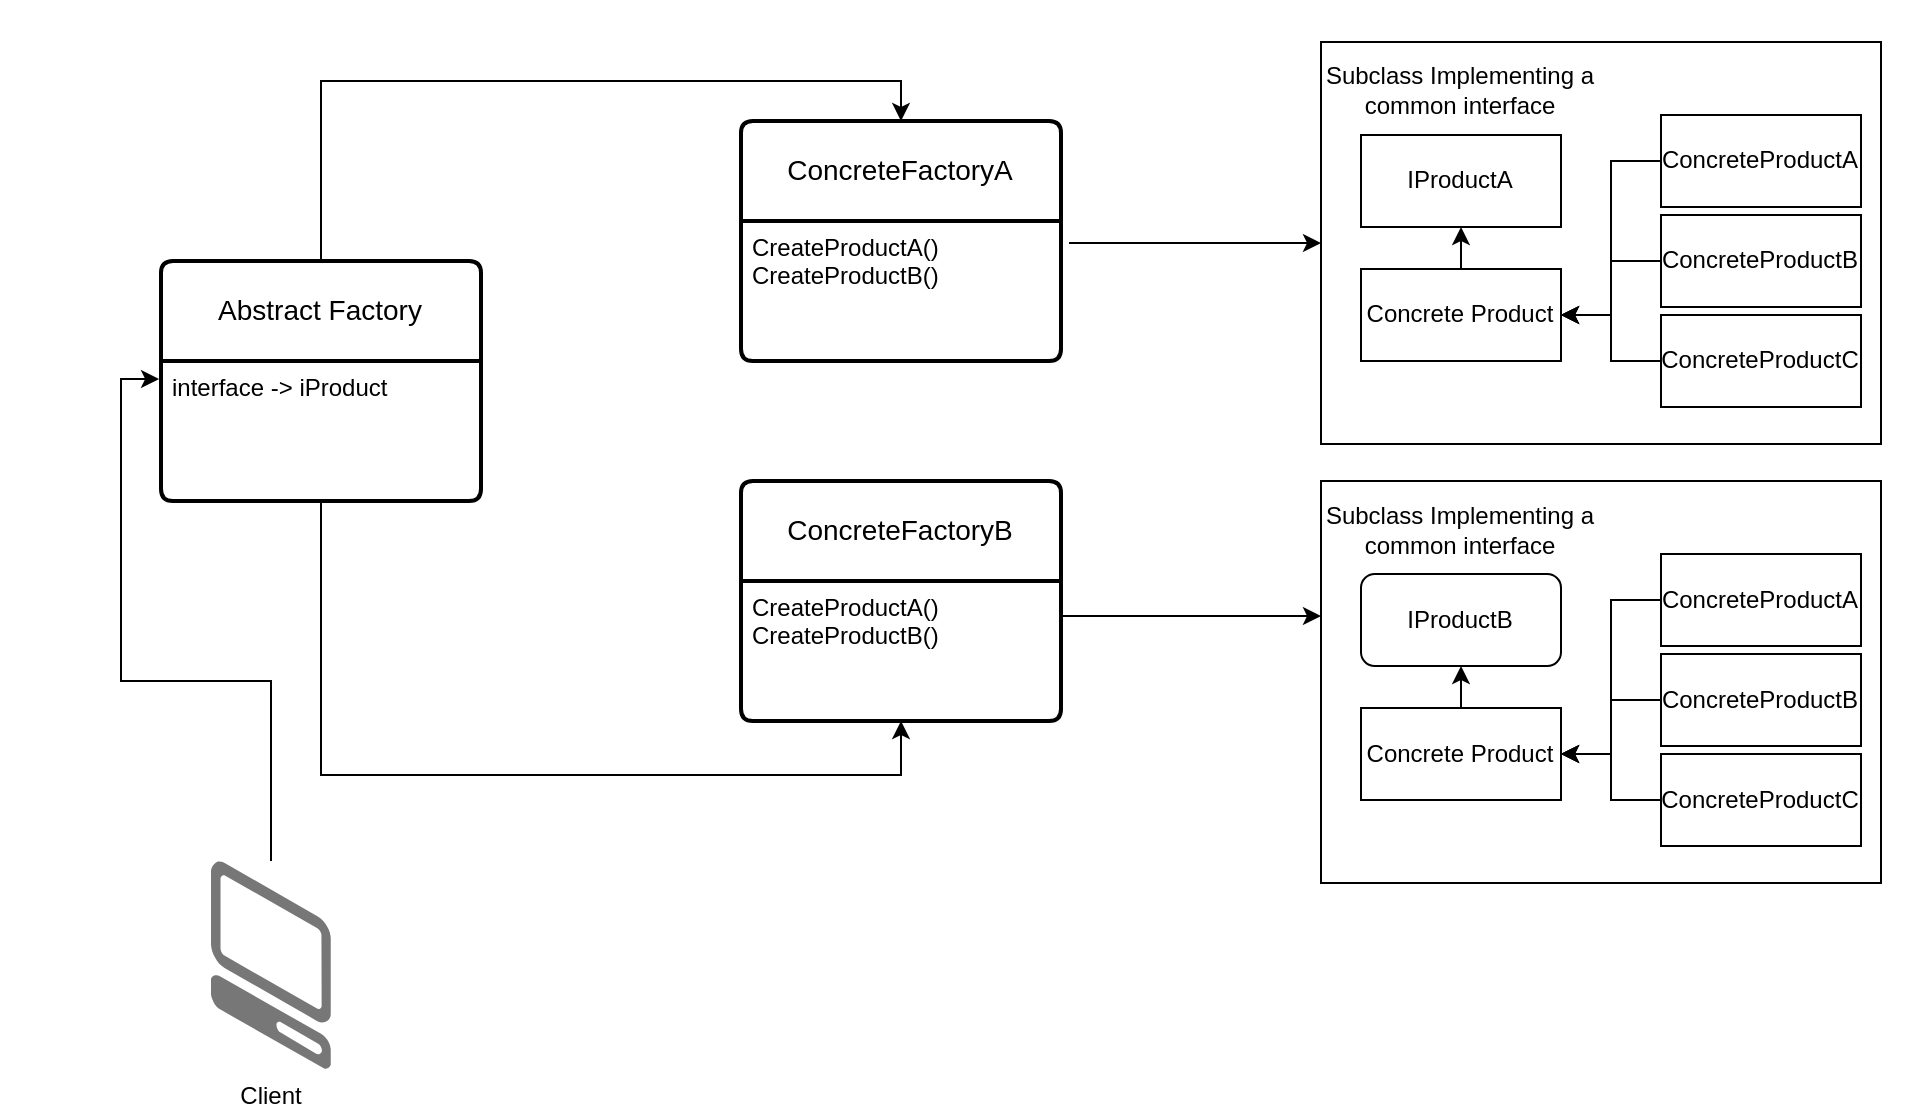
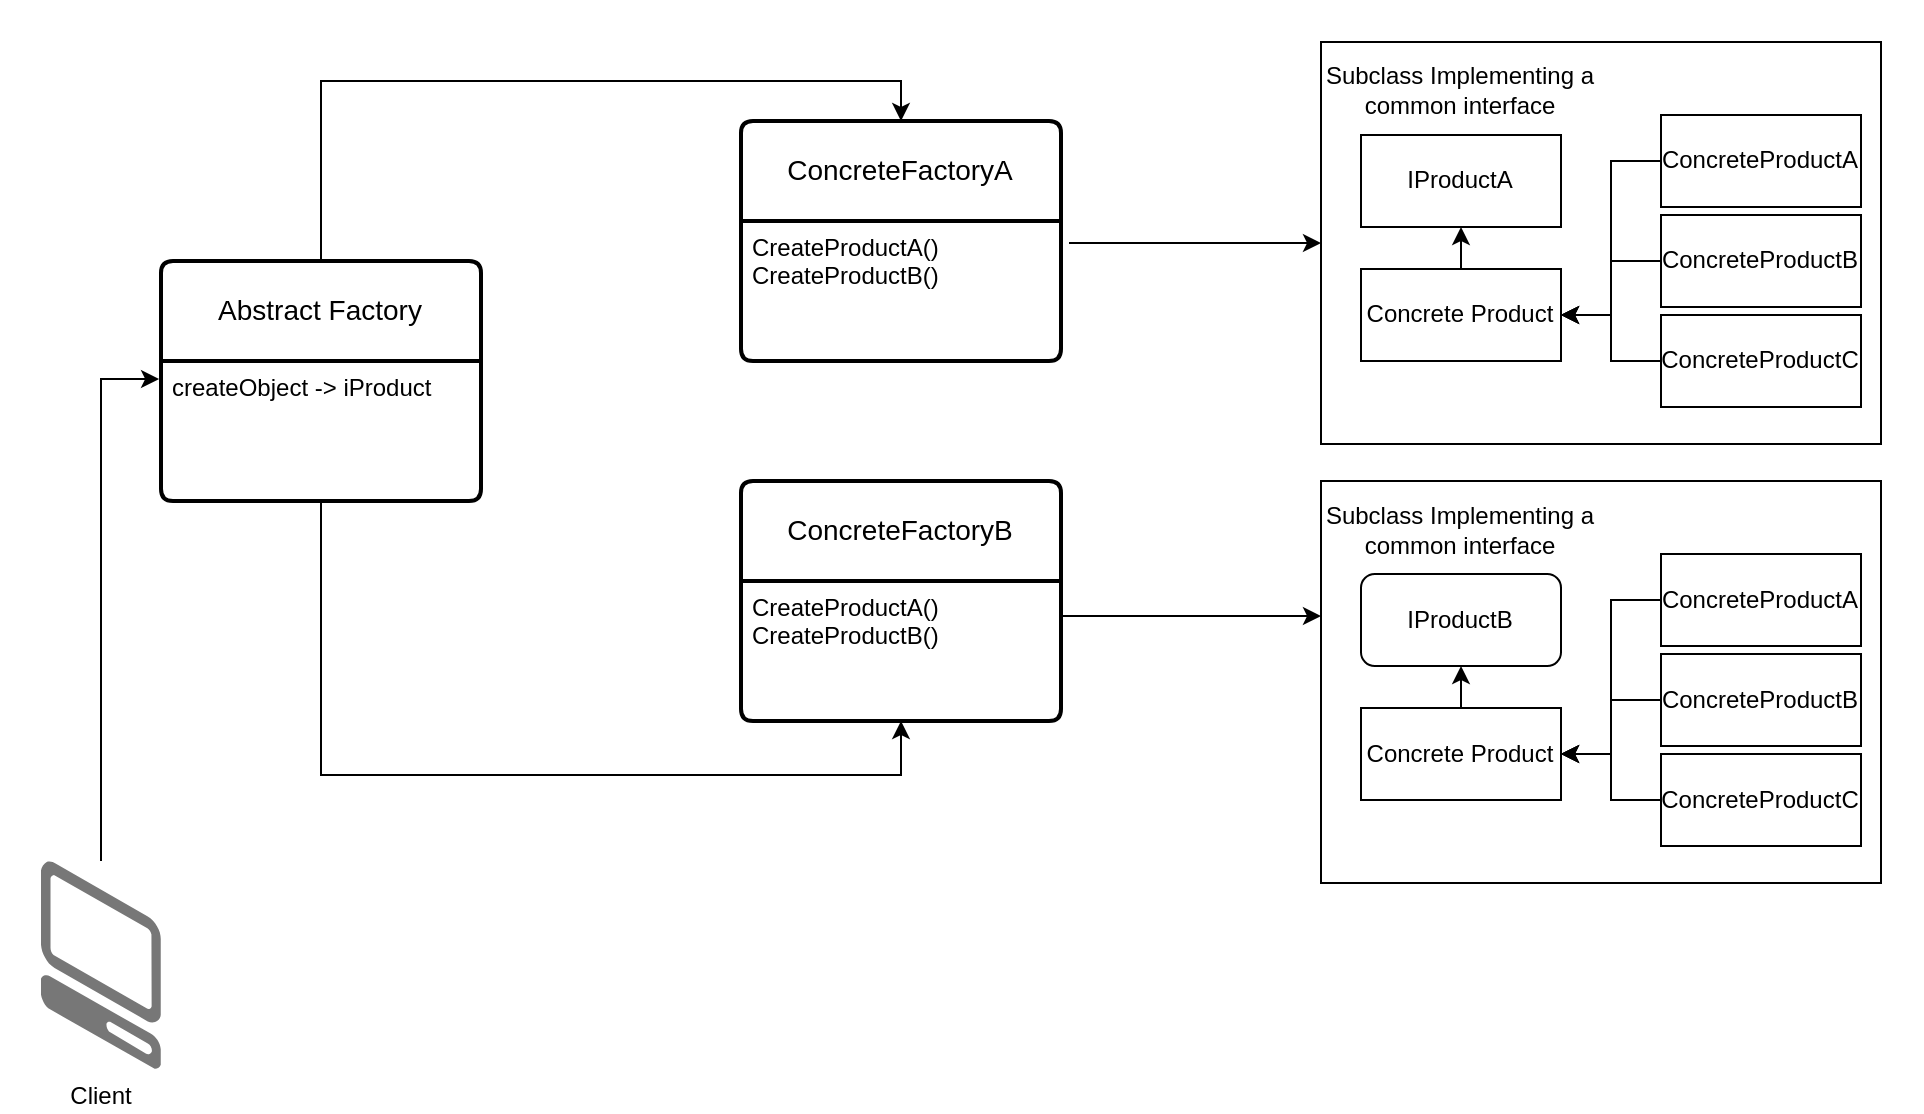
node "interface -> iProduct": label "interface -> iProduct" -> "createObject -> iProduct"
node "Client": moved (271, 965) -> (101, 965)
